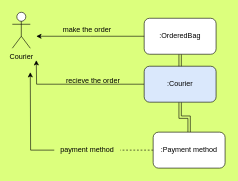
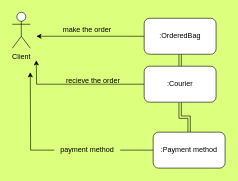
node "Courier": label "Courier" -> "Client"
node ":Courier": fillcolor #dae8fc -> #ffffff
edge "payment method" -- ":Payment method": style dashed -> solid
